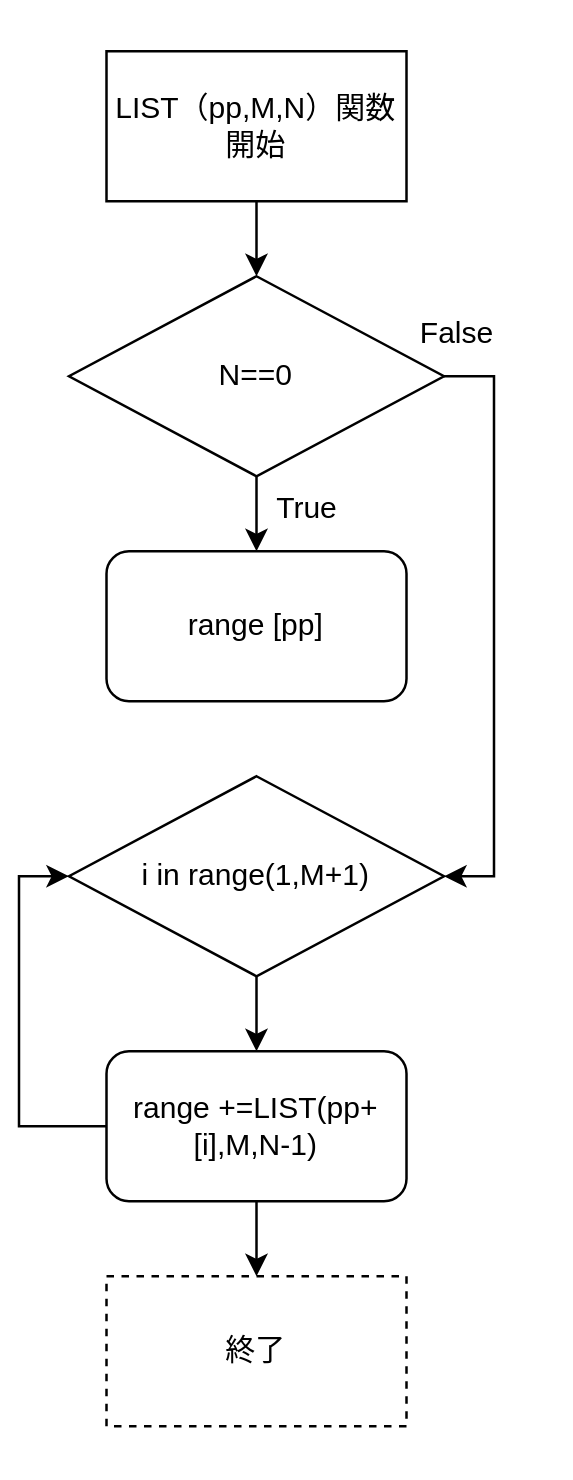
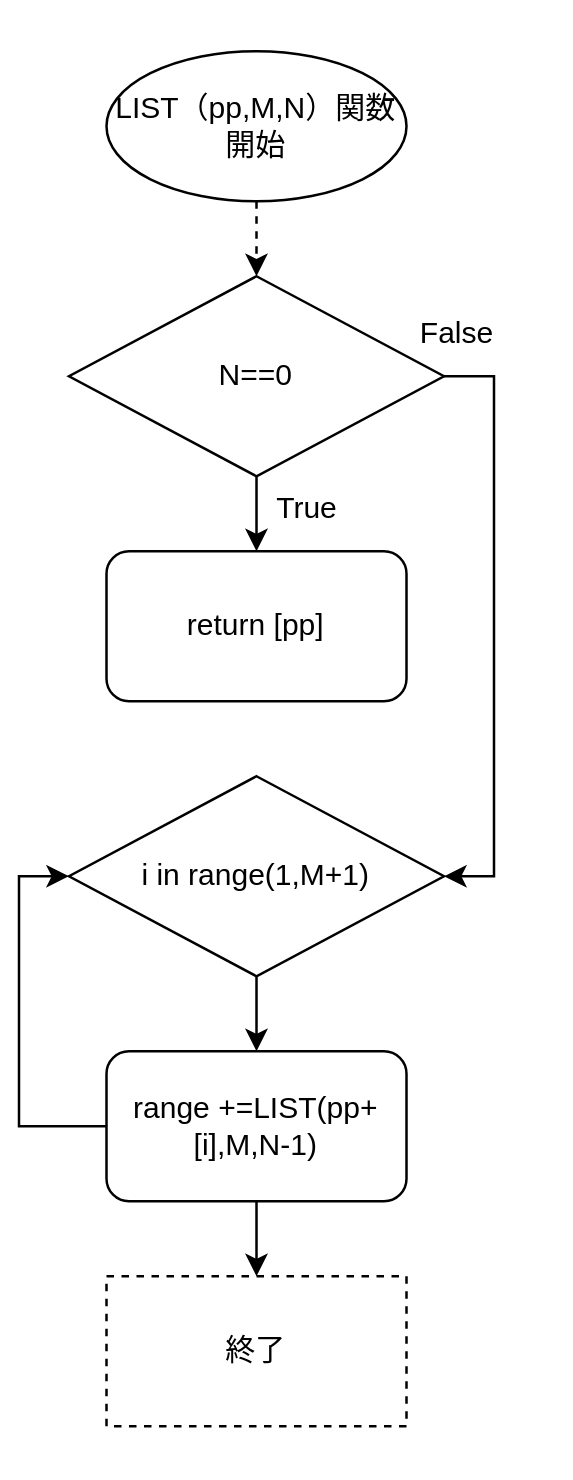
node "LIST（pp,M,N）関数 開始": shape rectangle -> ellipse
edge "LIST（pp,M,N）関数 開始" -> "N==0": style solid -> dashed
node "range [pp]": label "range [pp]" -> "return [pp]"
